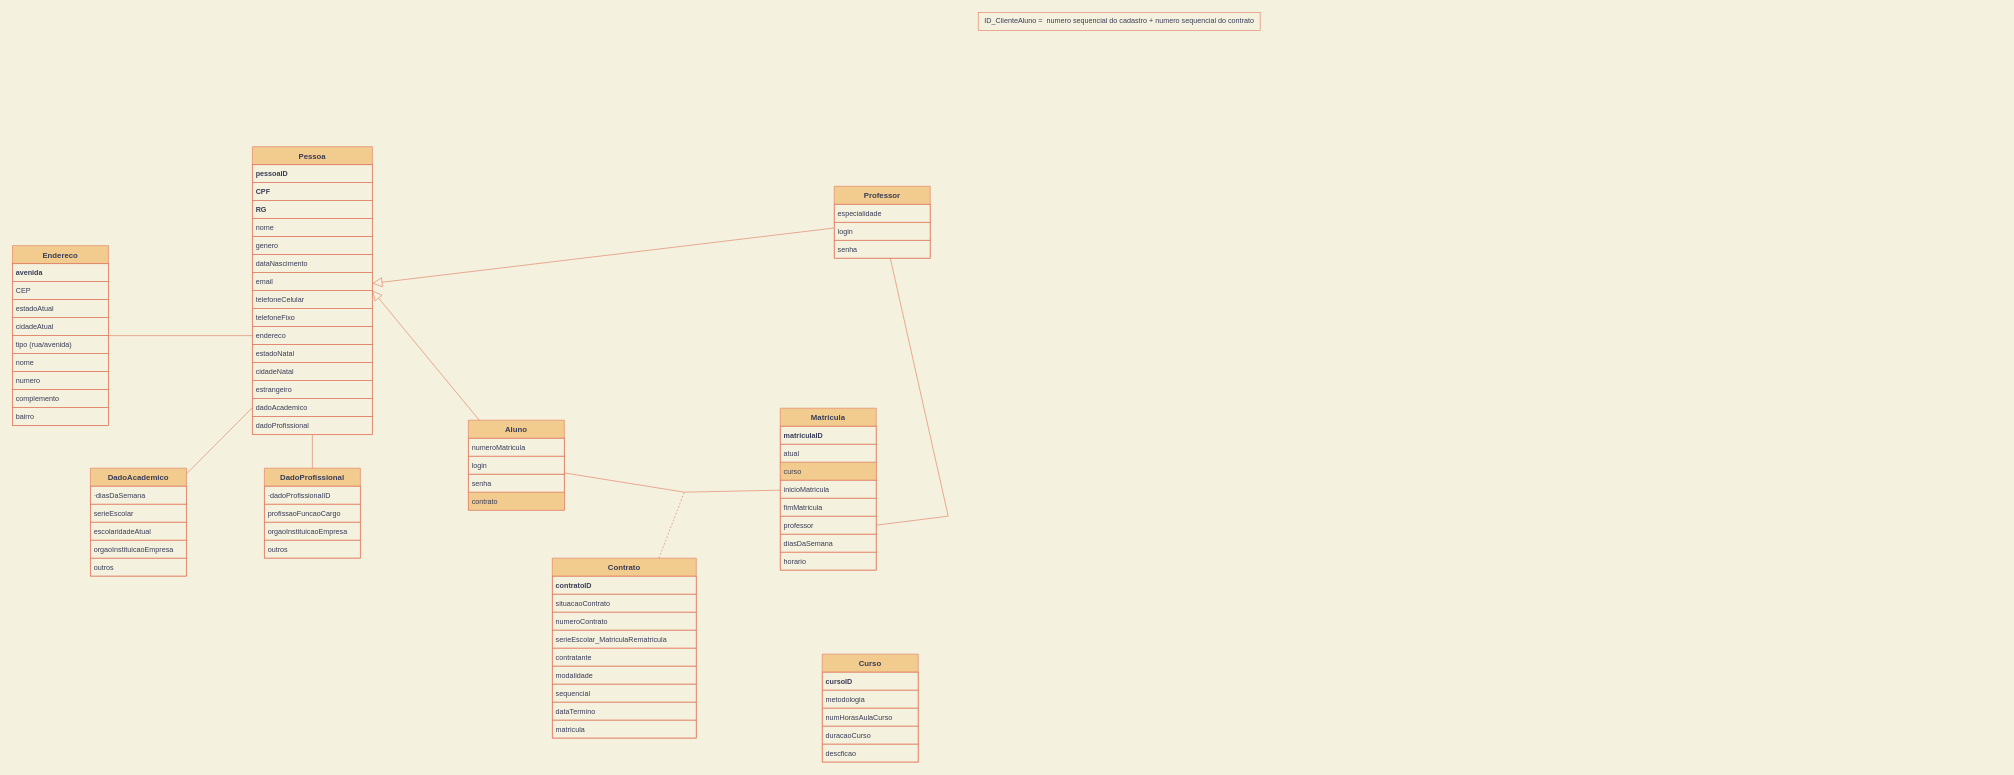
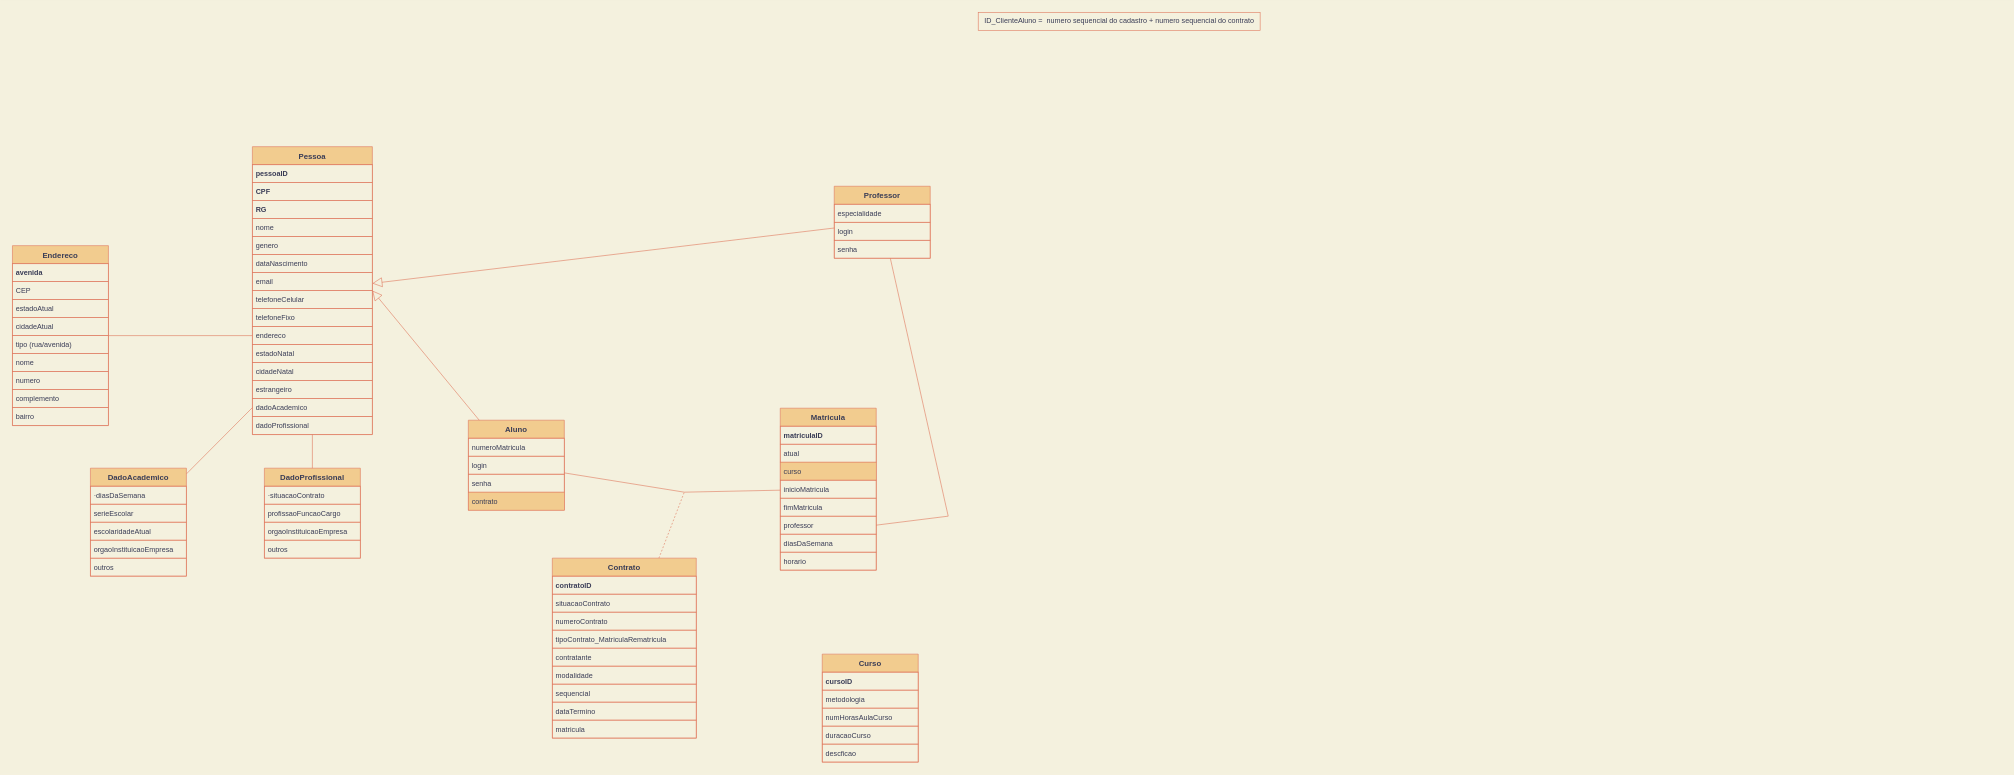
node "·dadoProfissionalID": label "·dadoProfissionalID" -> "·situacaoContrato"
node "serieEscolar_MatriculaRematricula": label "serieEscolar_MatriculaRematricula" -> "tipoContrato_MatriculaRematricula"
